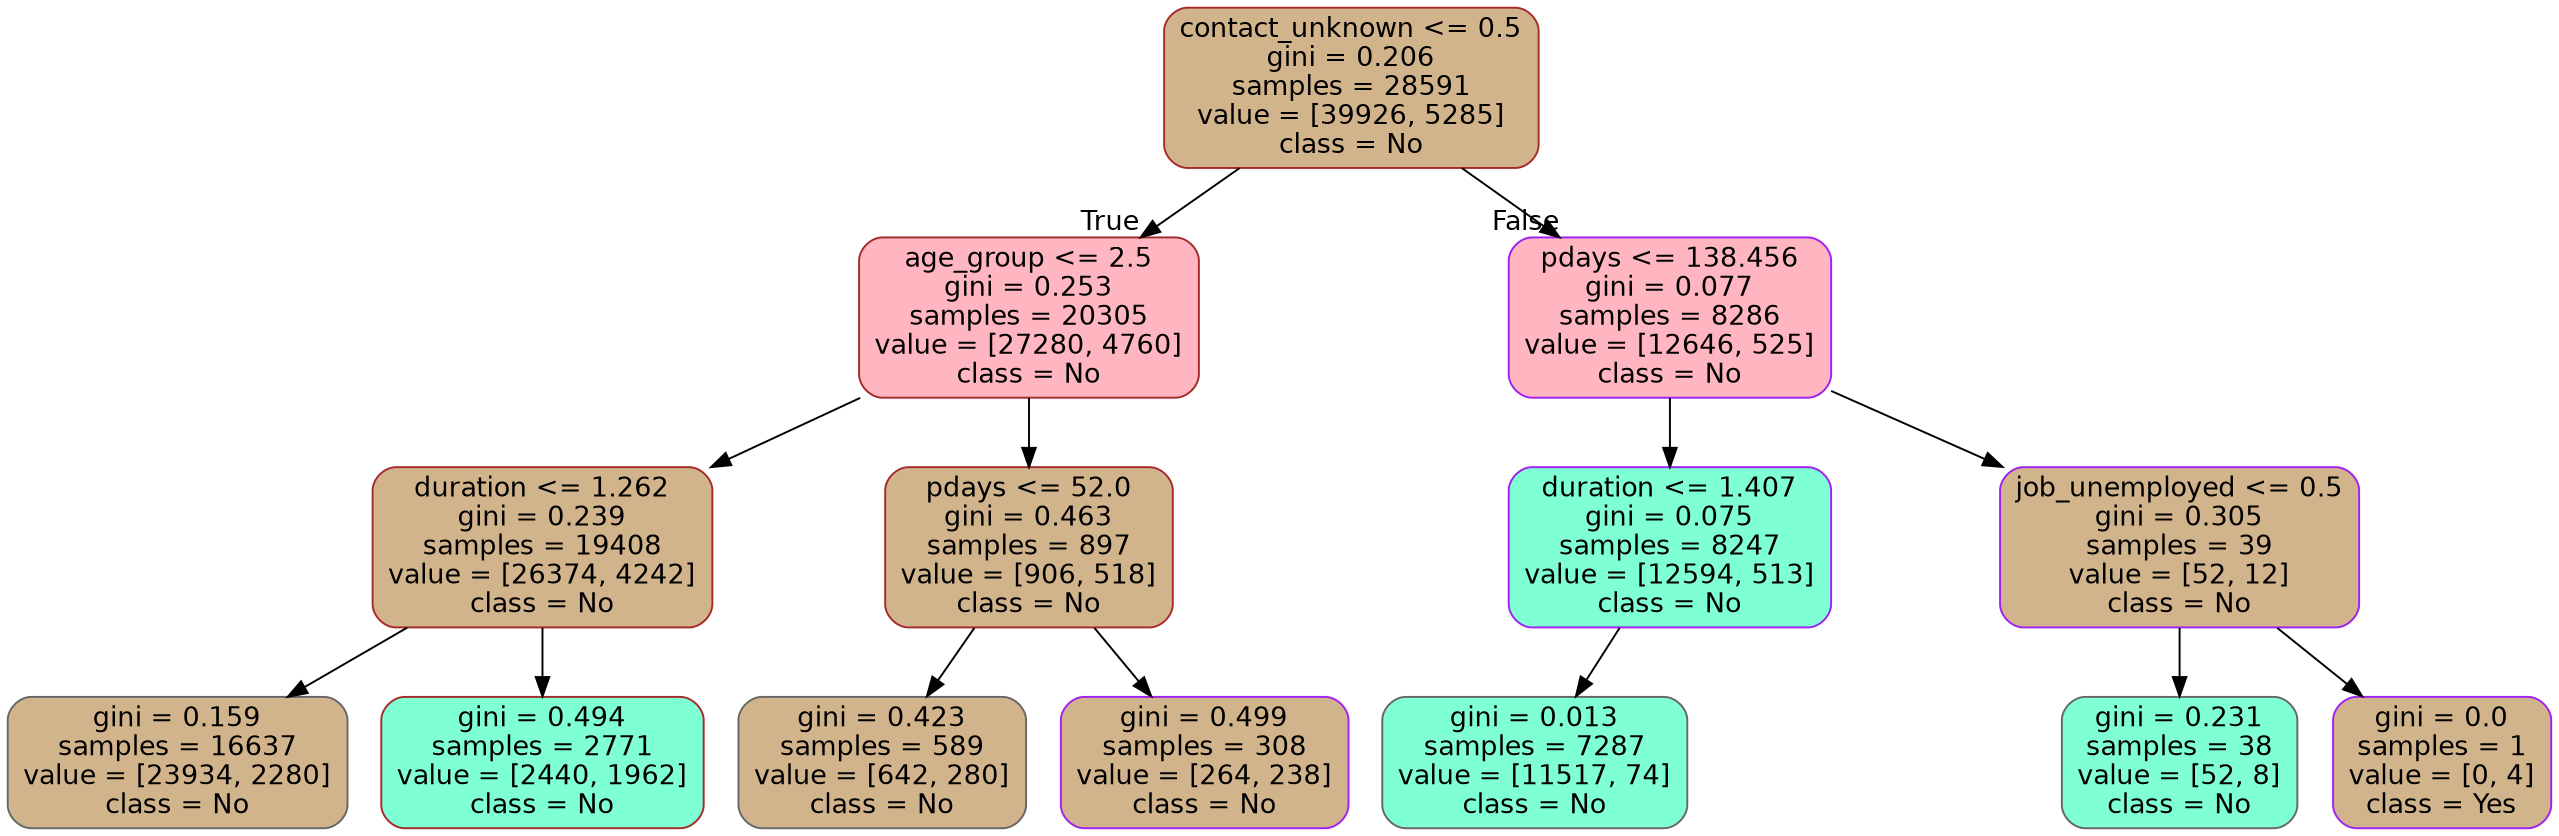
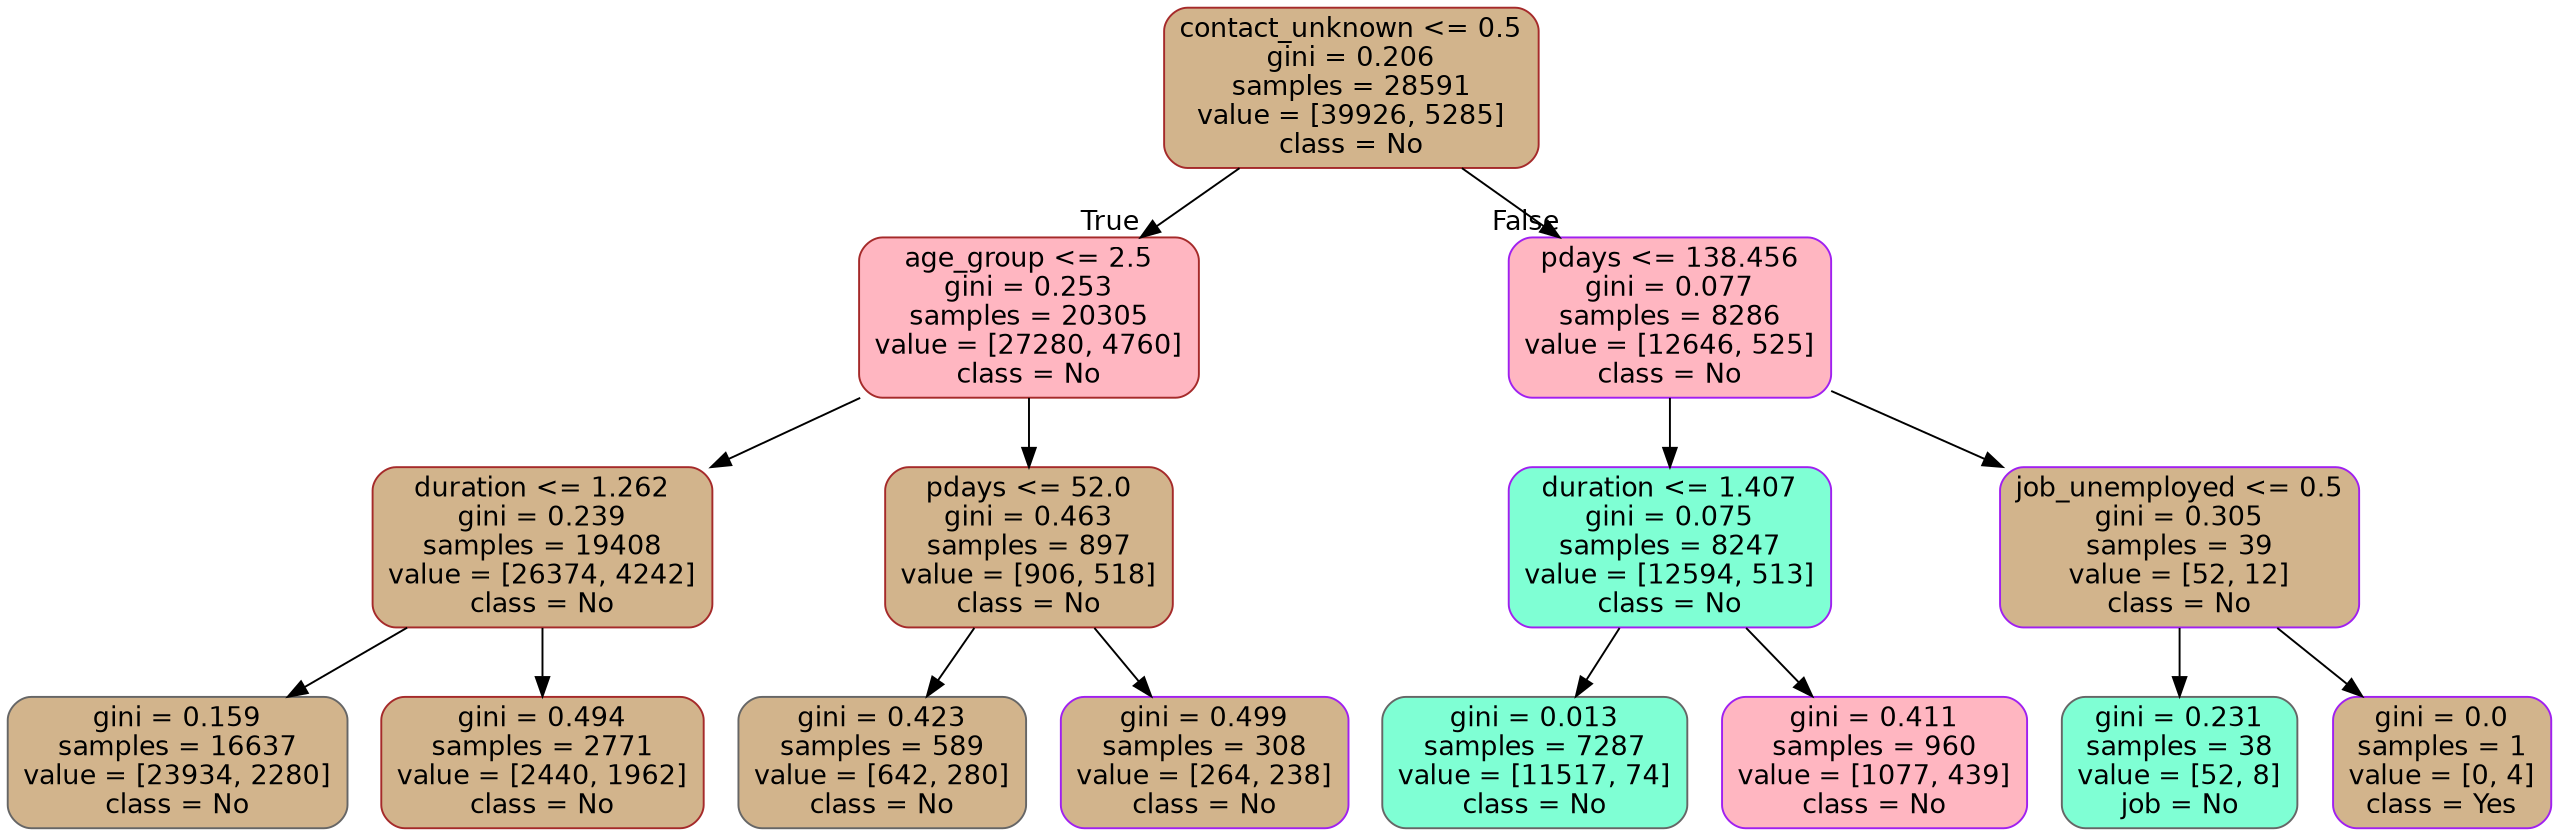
node "gini = 0.494 samples = 2771 value = [2440, 1962] class = No": fillcolor aquamarine -> tan
node "gini = 0.411 samples = 960 value = [1077, 439] class = No": added
node "gini = 0.231 samples = 38 value = [52, 8] class = No": label "gini = 0.231 samples = 38 value = [52, 8] class = No" -> "gini = 0.231 samples = 38 value = [52, 8] job = No"
